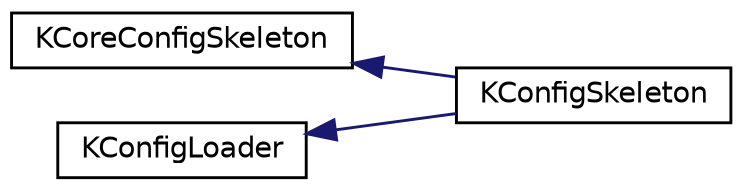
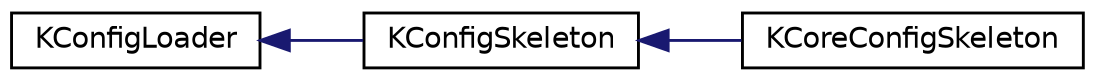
edge "KConfigSkeleton" -> "KCoreConfigSkeleton": reversed
